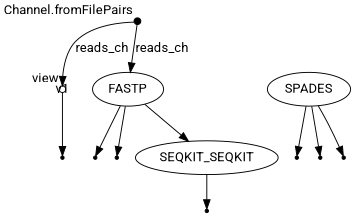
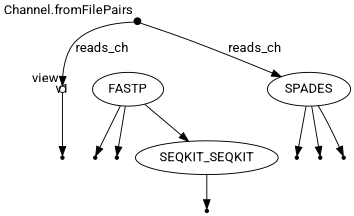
edge "Channel.fromFilePairs" -> "FASTP": now "Channel.fromFilePairs" -> "SPADES"
